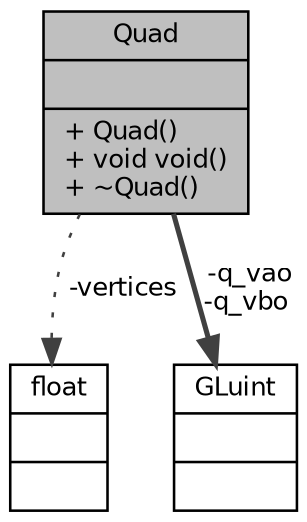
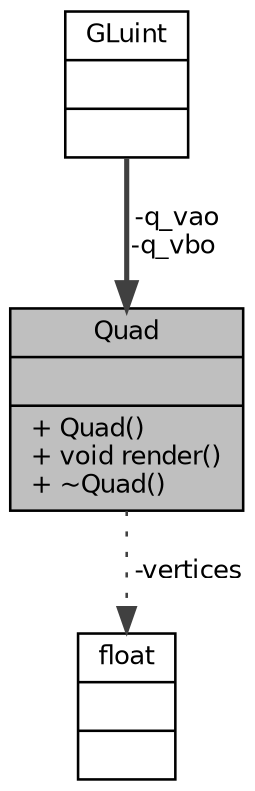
node "Quad": text "+ void void()" -> "+ void render()"
edge "Quad" -> "GLuint": reversed
